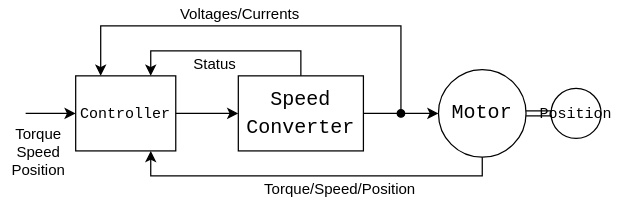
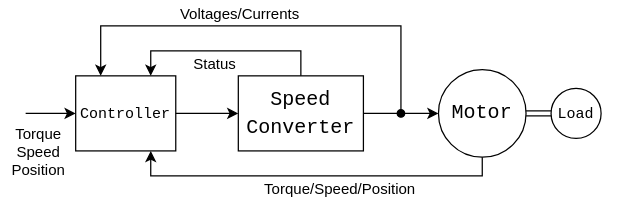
node "Position": label "Position" -> "Load"
